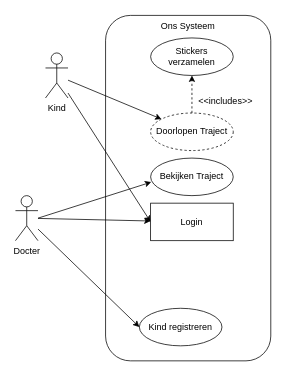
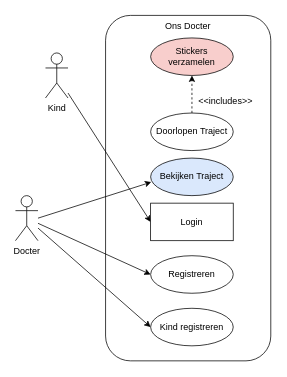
node "Ons Systeem": label "Ons Systeem" -> "Ons Docter"
node "Stickers verzamelen": fillcolor #ffffff -> #f8cecc
edge "Kind" -> "Doorlopen Traject": removed
node "Doorlopen Traject": style dashed -> solid
node "Bekijken Traject": fillcolor #ffffff -> #dae8fc
edge "Docter" -> "Login": removed
edge "Docter" -> "Registreren": added
node "Registreren": added
node "Kind registreren": moved (180, 327) -> (192, 327)
